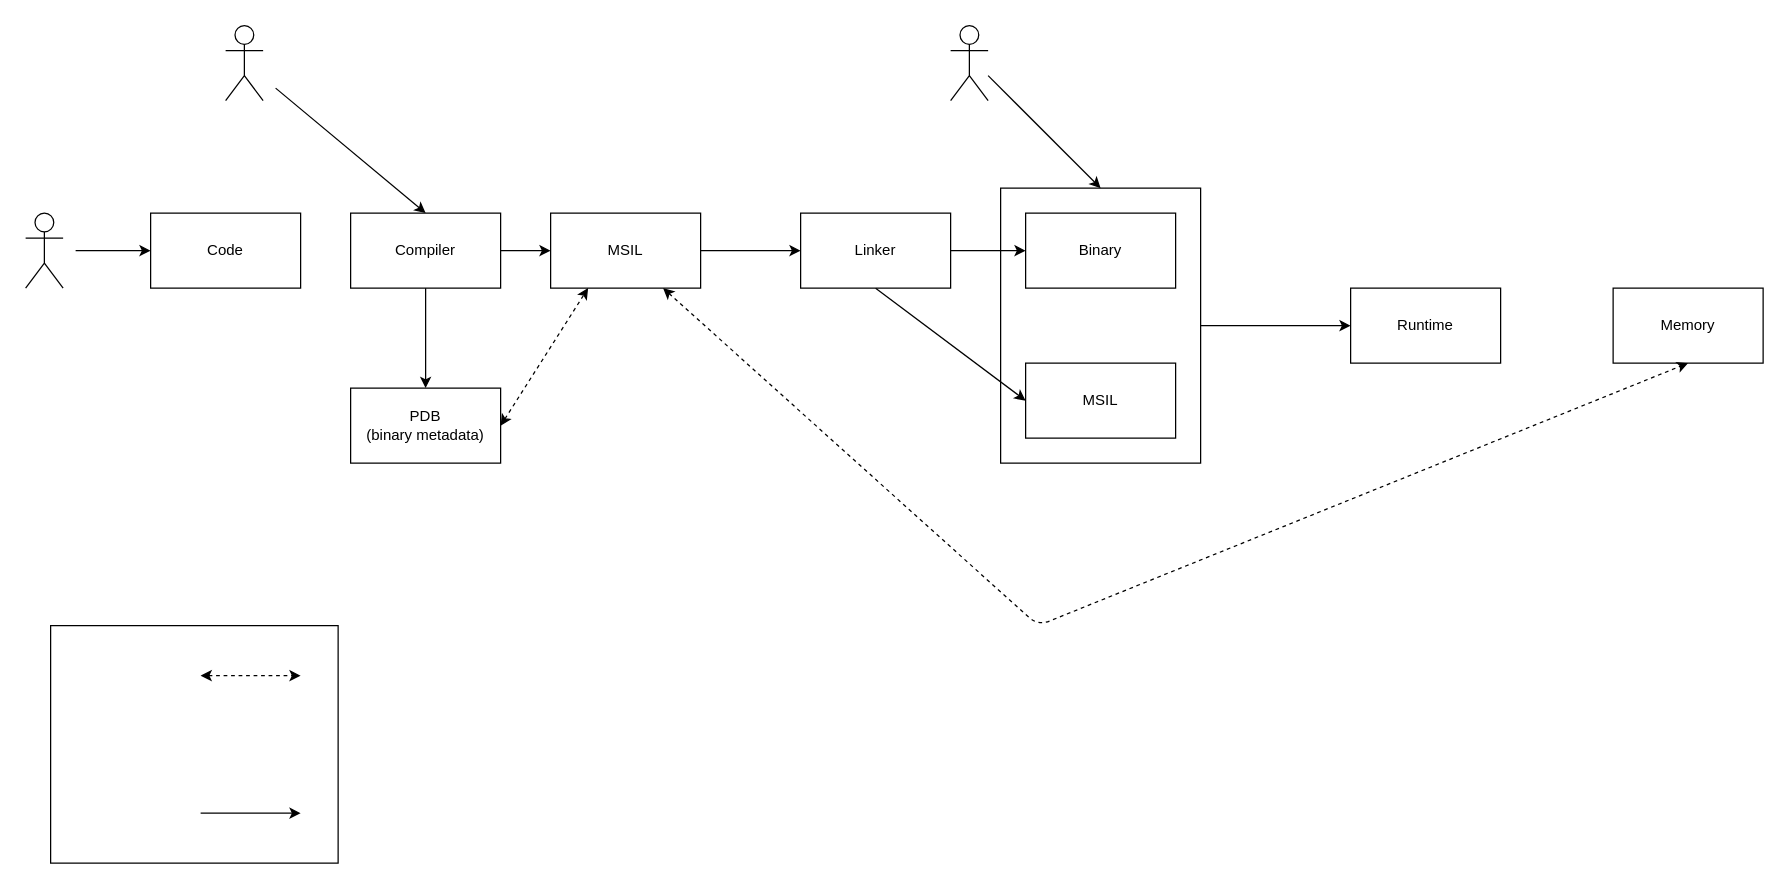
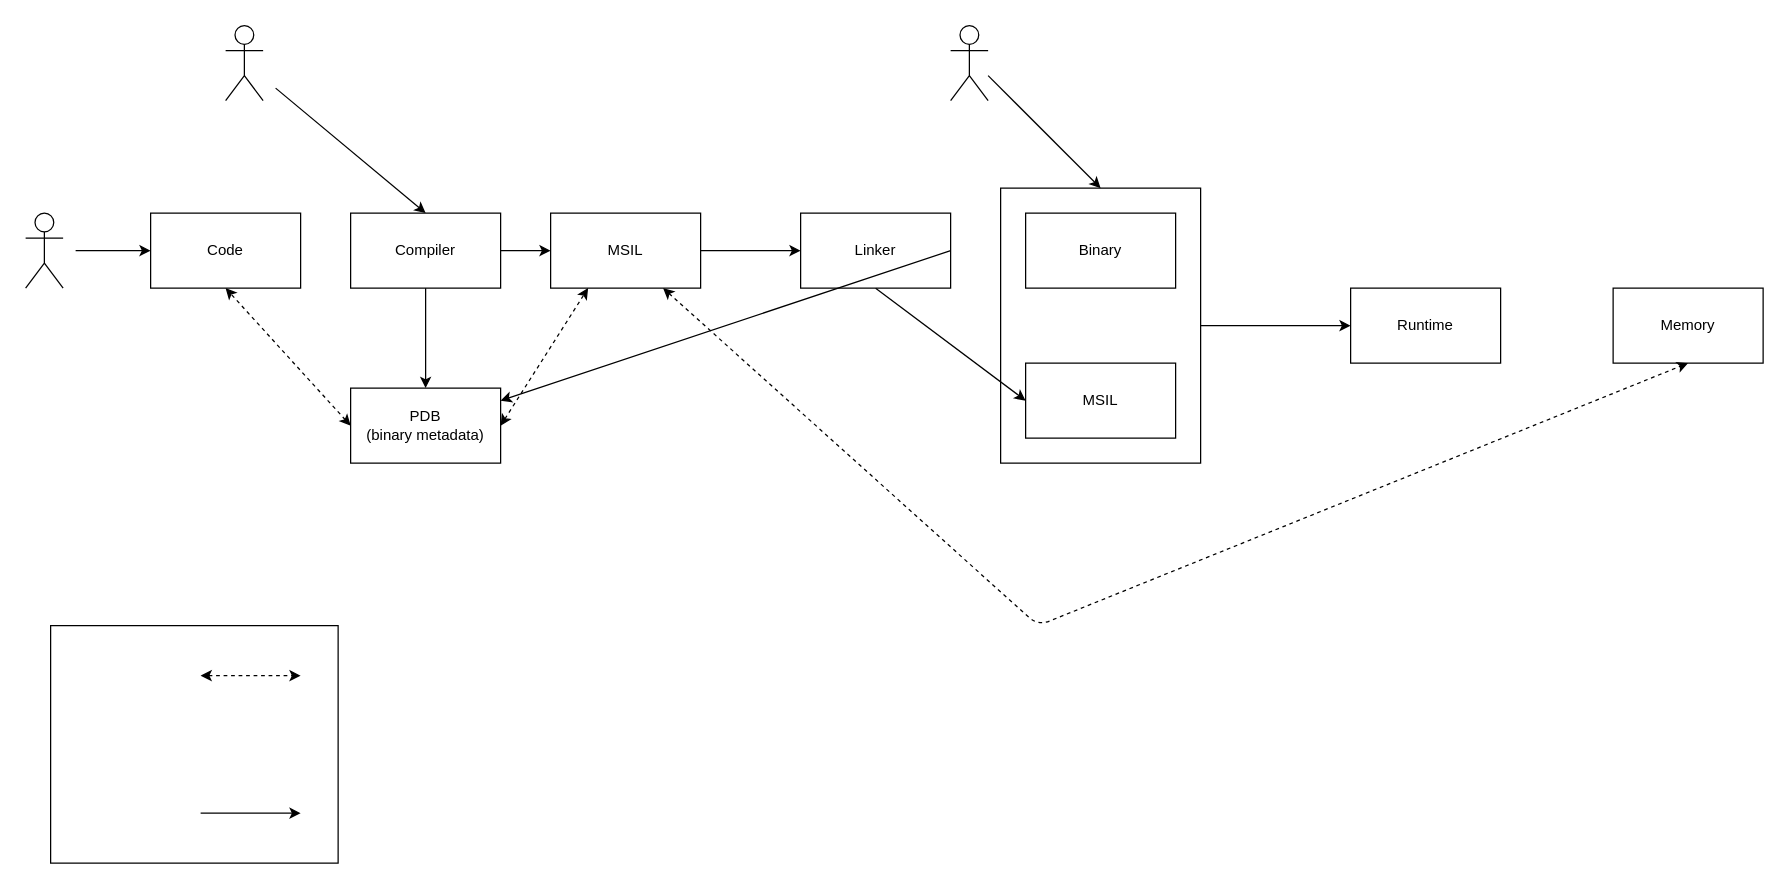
edge "Linker" -> "Binary": now "Linker" -> "PDB (binary metadata)"
edge "Code" -- "PDB (binary metadata)": added
